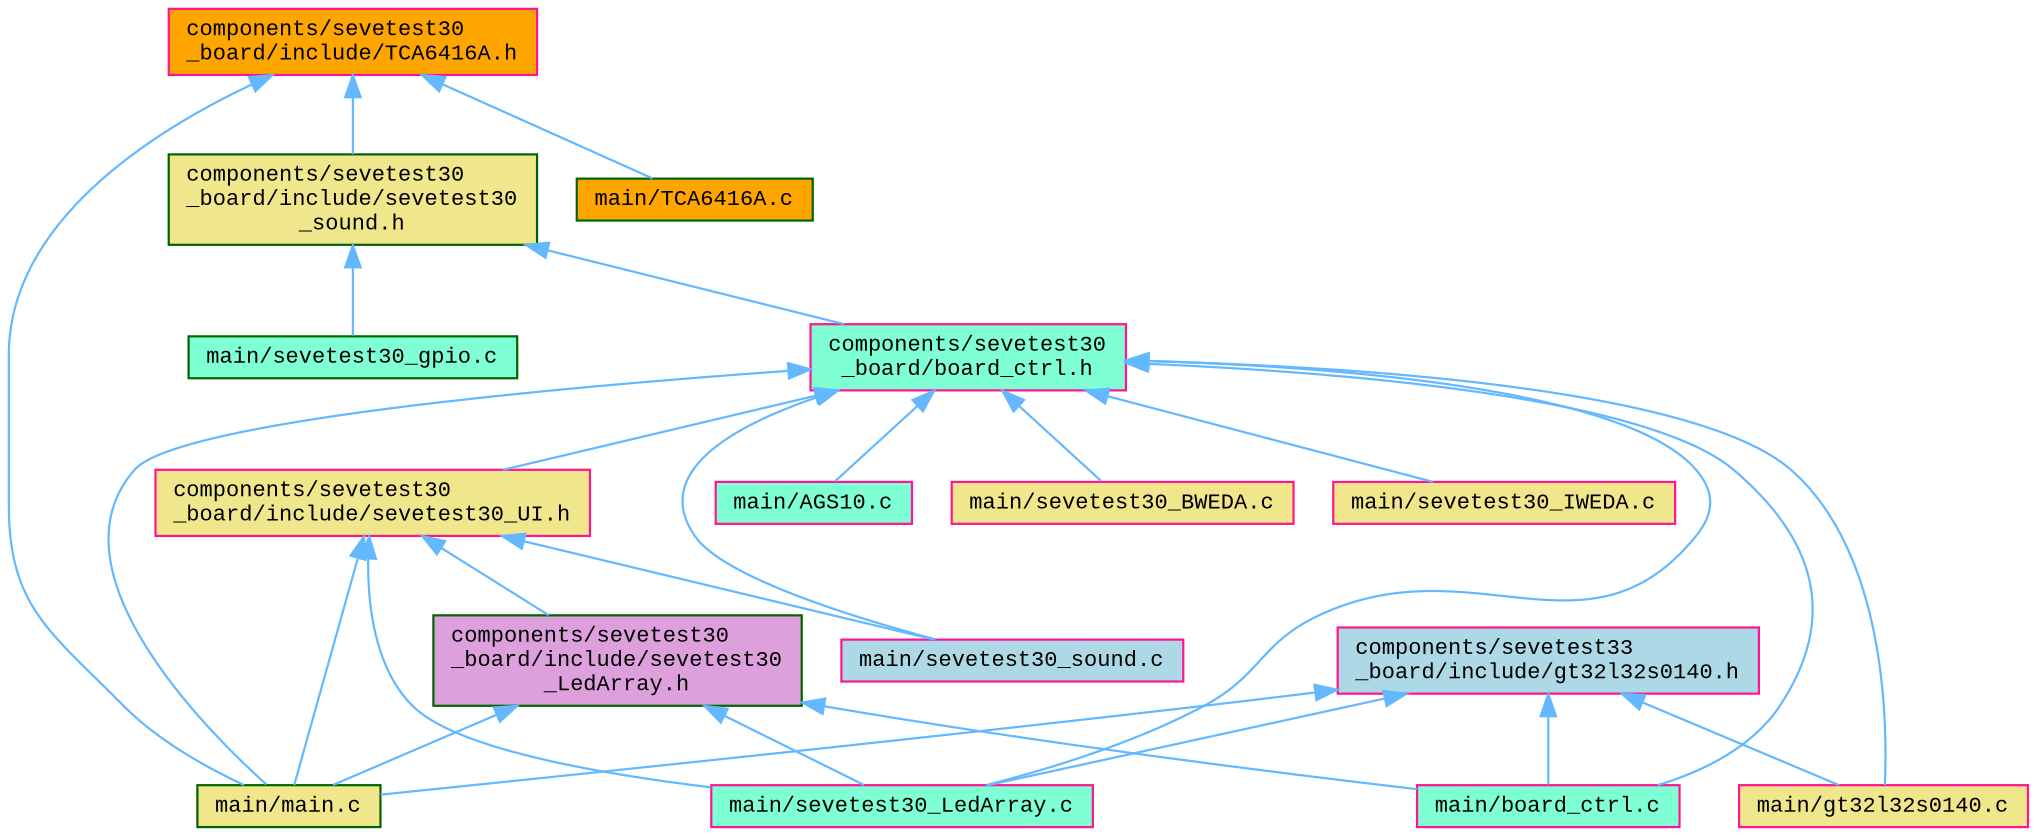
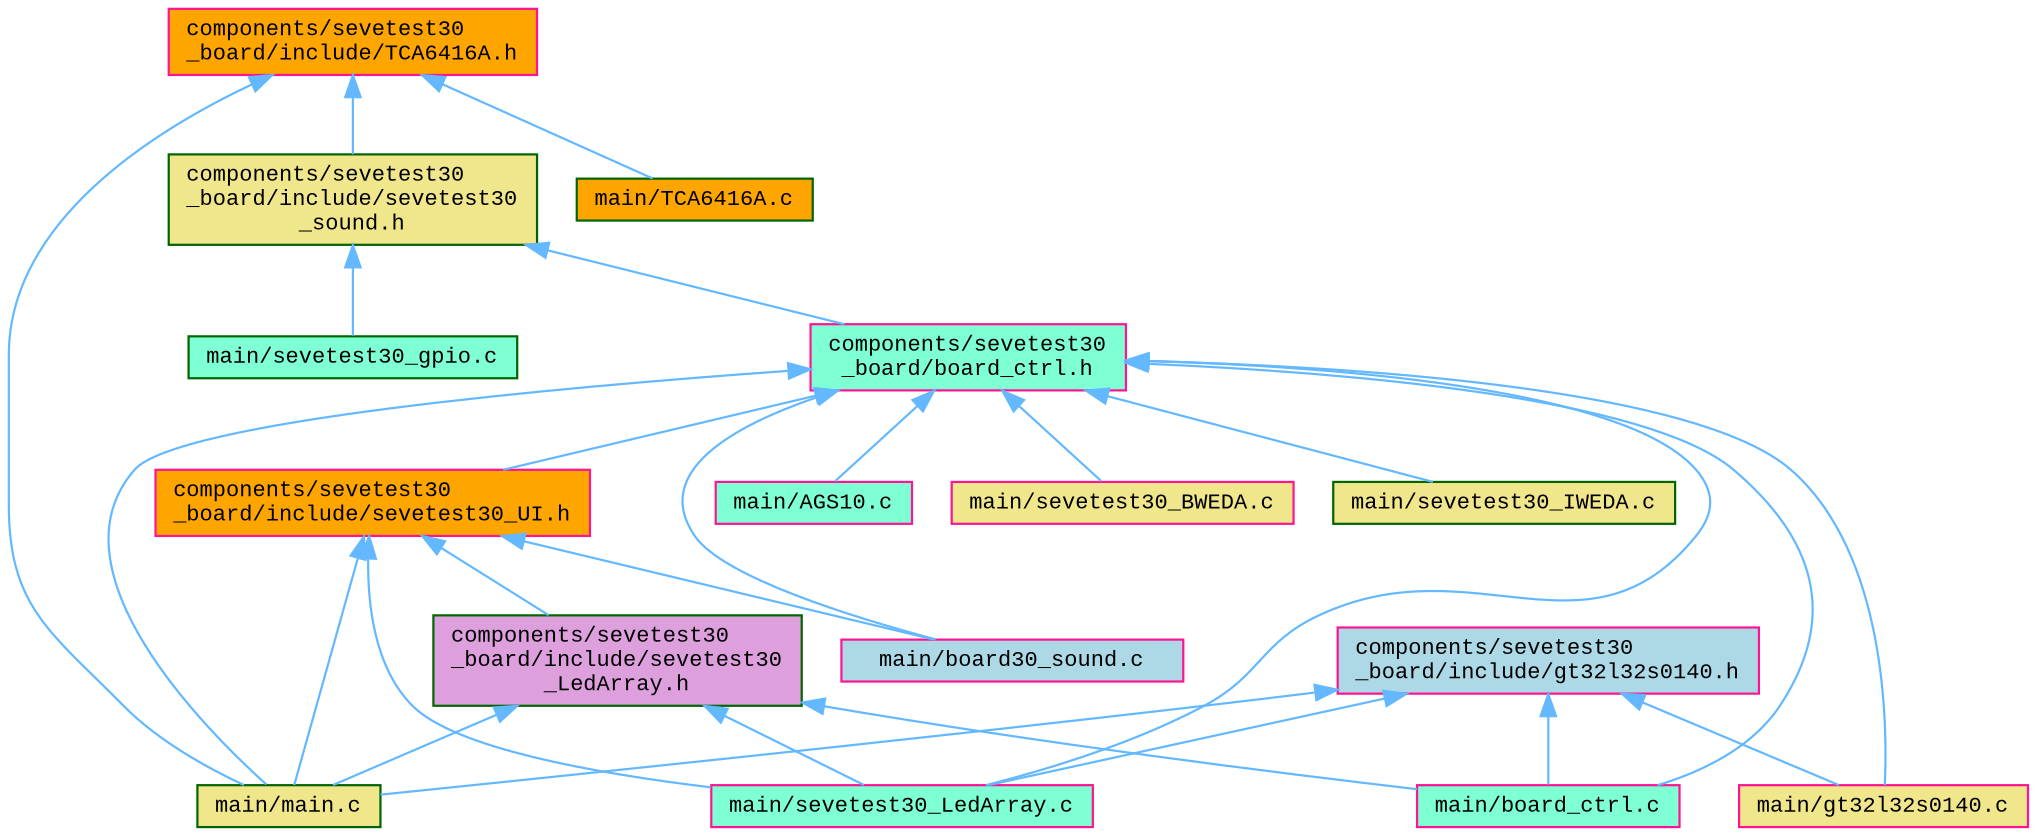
node "components/sevetest30 _board/include/sevetest30_UI.h": fillcolor khaki -> orange
node "main/sevetest30_IWEDA.c": color deeppink -> darkgreen
node "main/sevetest30_sound.c": label "main/sevetest30_sound.c" -> "main/board30_sound.c"
node "components/sevetest33 _board/include/gt32l32s0140.h": label "components/sevetest33 _board/include/gt32l32s0140.h" -> "components/sevetest30 _board/include/gt32l32s0140.h"
